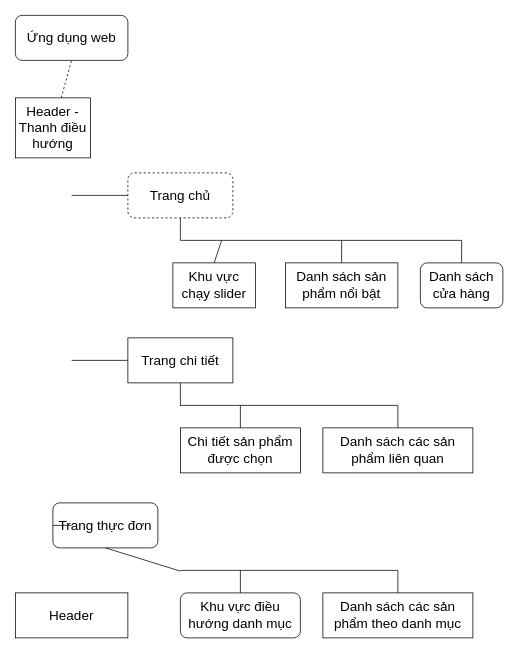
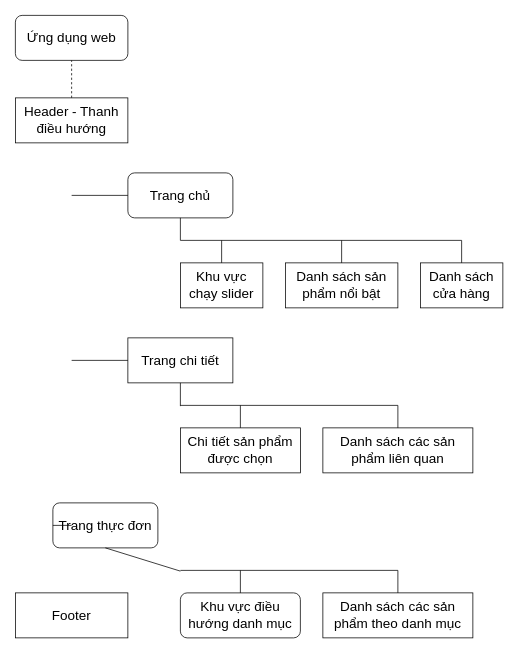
node "Header - Thanh điều hướng": size 75x60 -> 113x45
node "Trang chủ": style dashed -> solid
node "Khu vực chạy slider": moved (214, 285) -> (222, 285)
node "Danh sách cửa hàng": shape rounded rectangle -> rectangle
node "Header": label "Header" -> "Footer"
